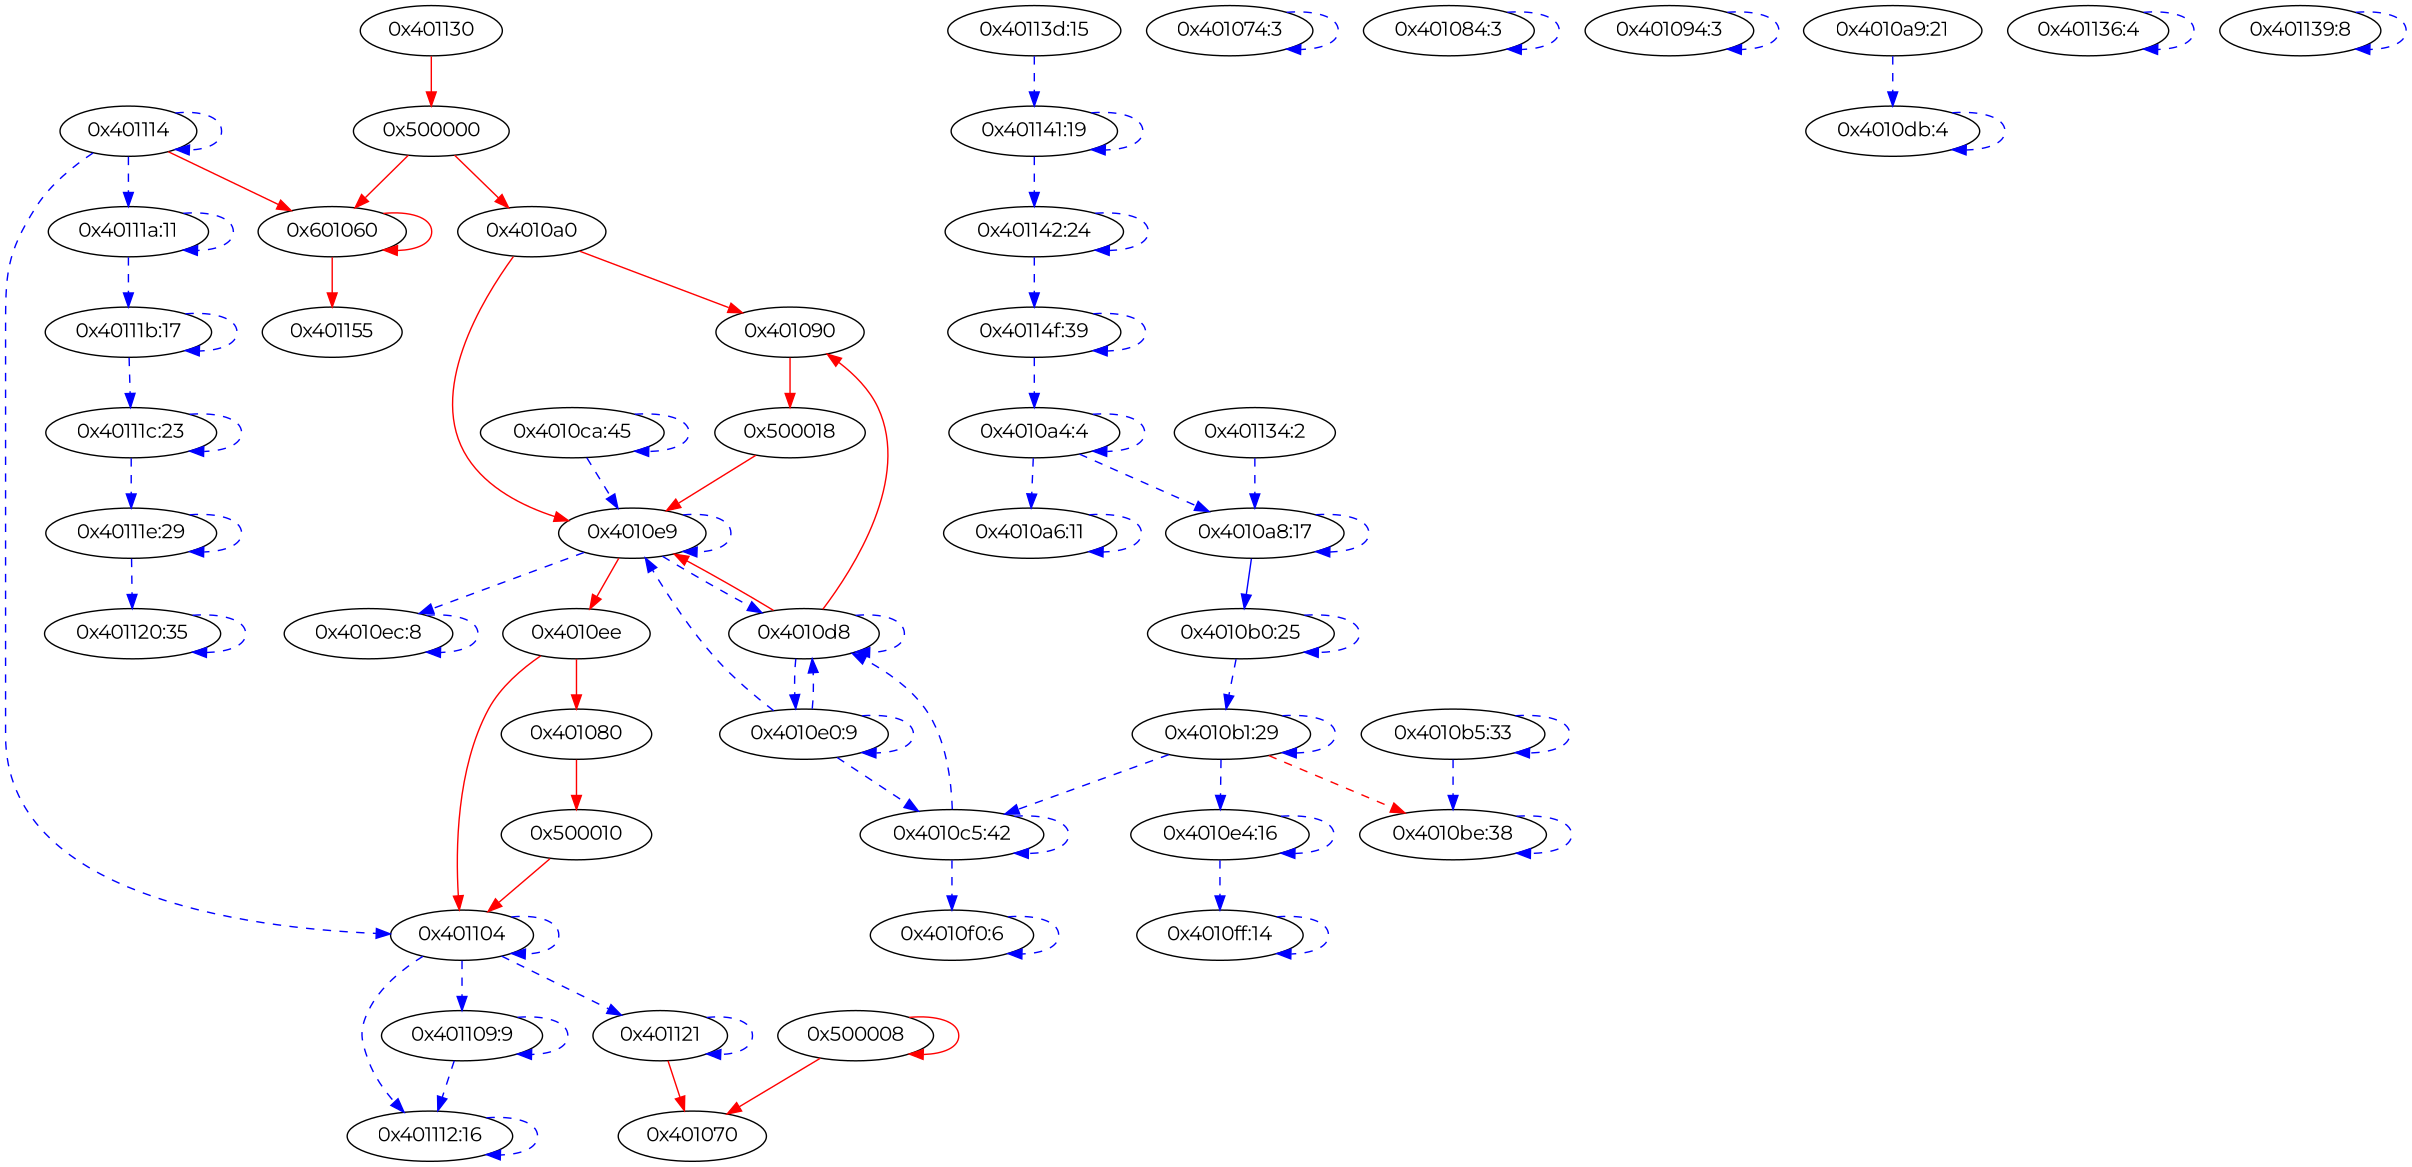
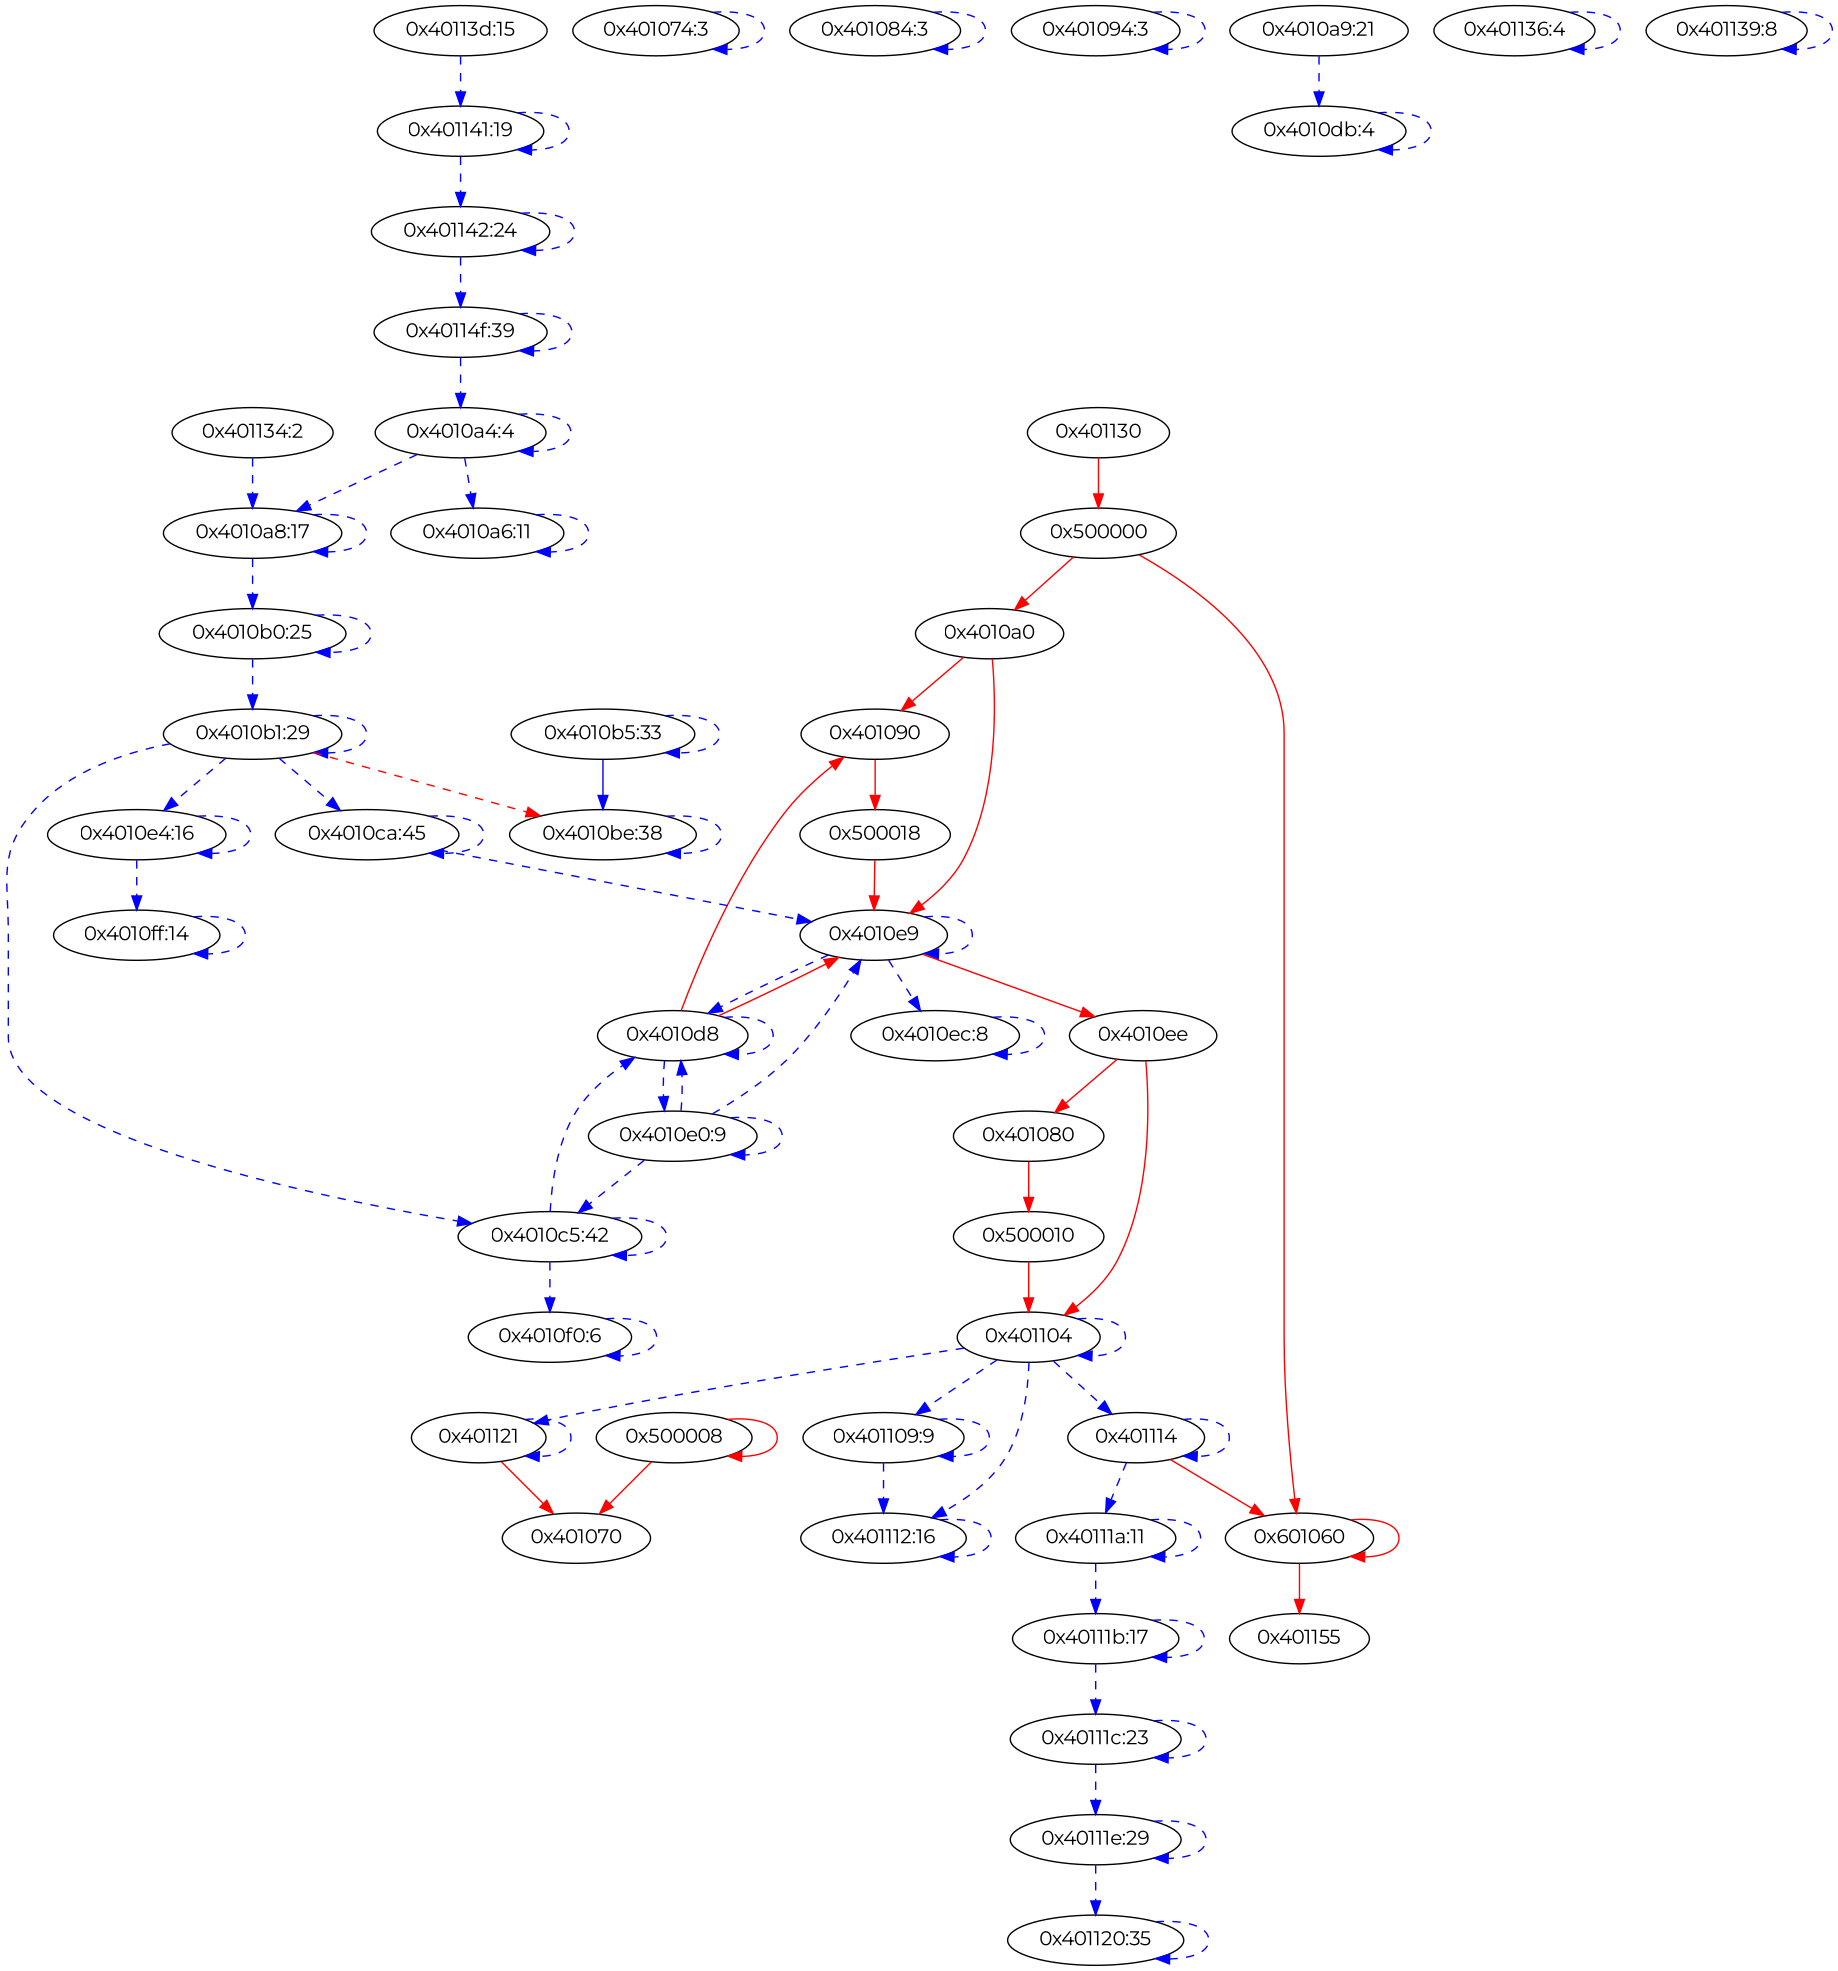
edge "0x4010a8:17" -> "0x4010b0:25": style solid -> dashed
edge "0x401114" -> "0x401104": reversed
edge "0x4010b5:33" -> "0x4010be:38": style dashed -> solid
edge "0x4010b1:29" -> "0x4010ca:45": added
